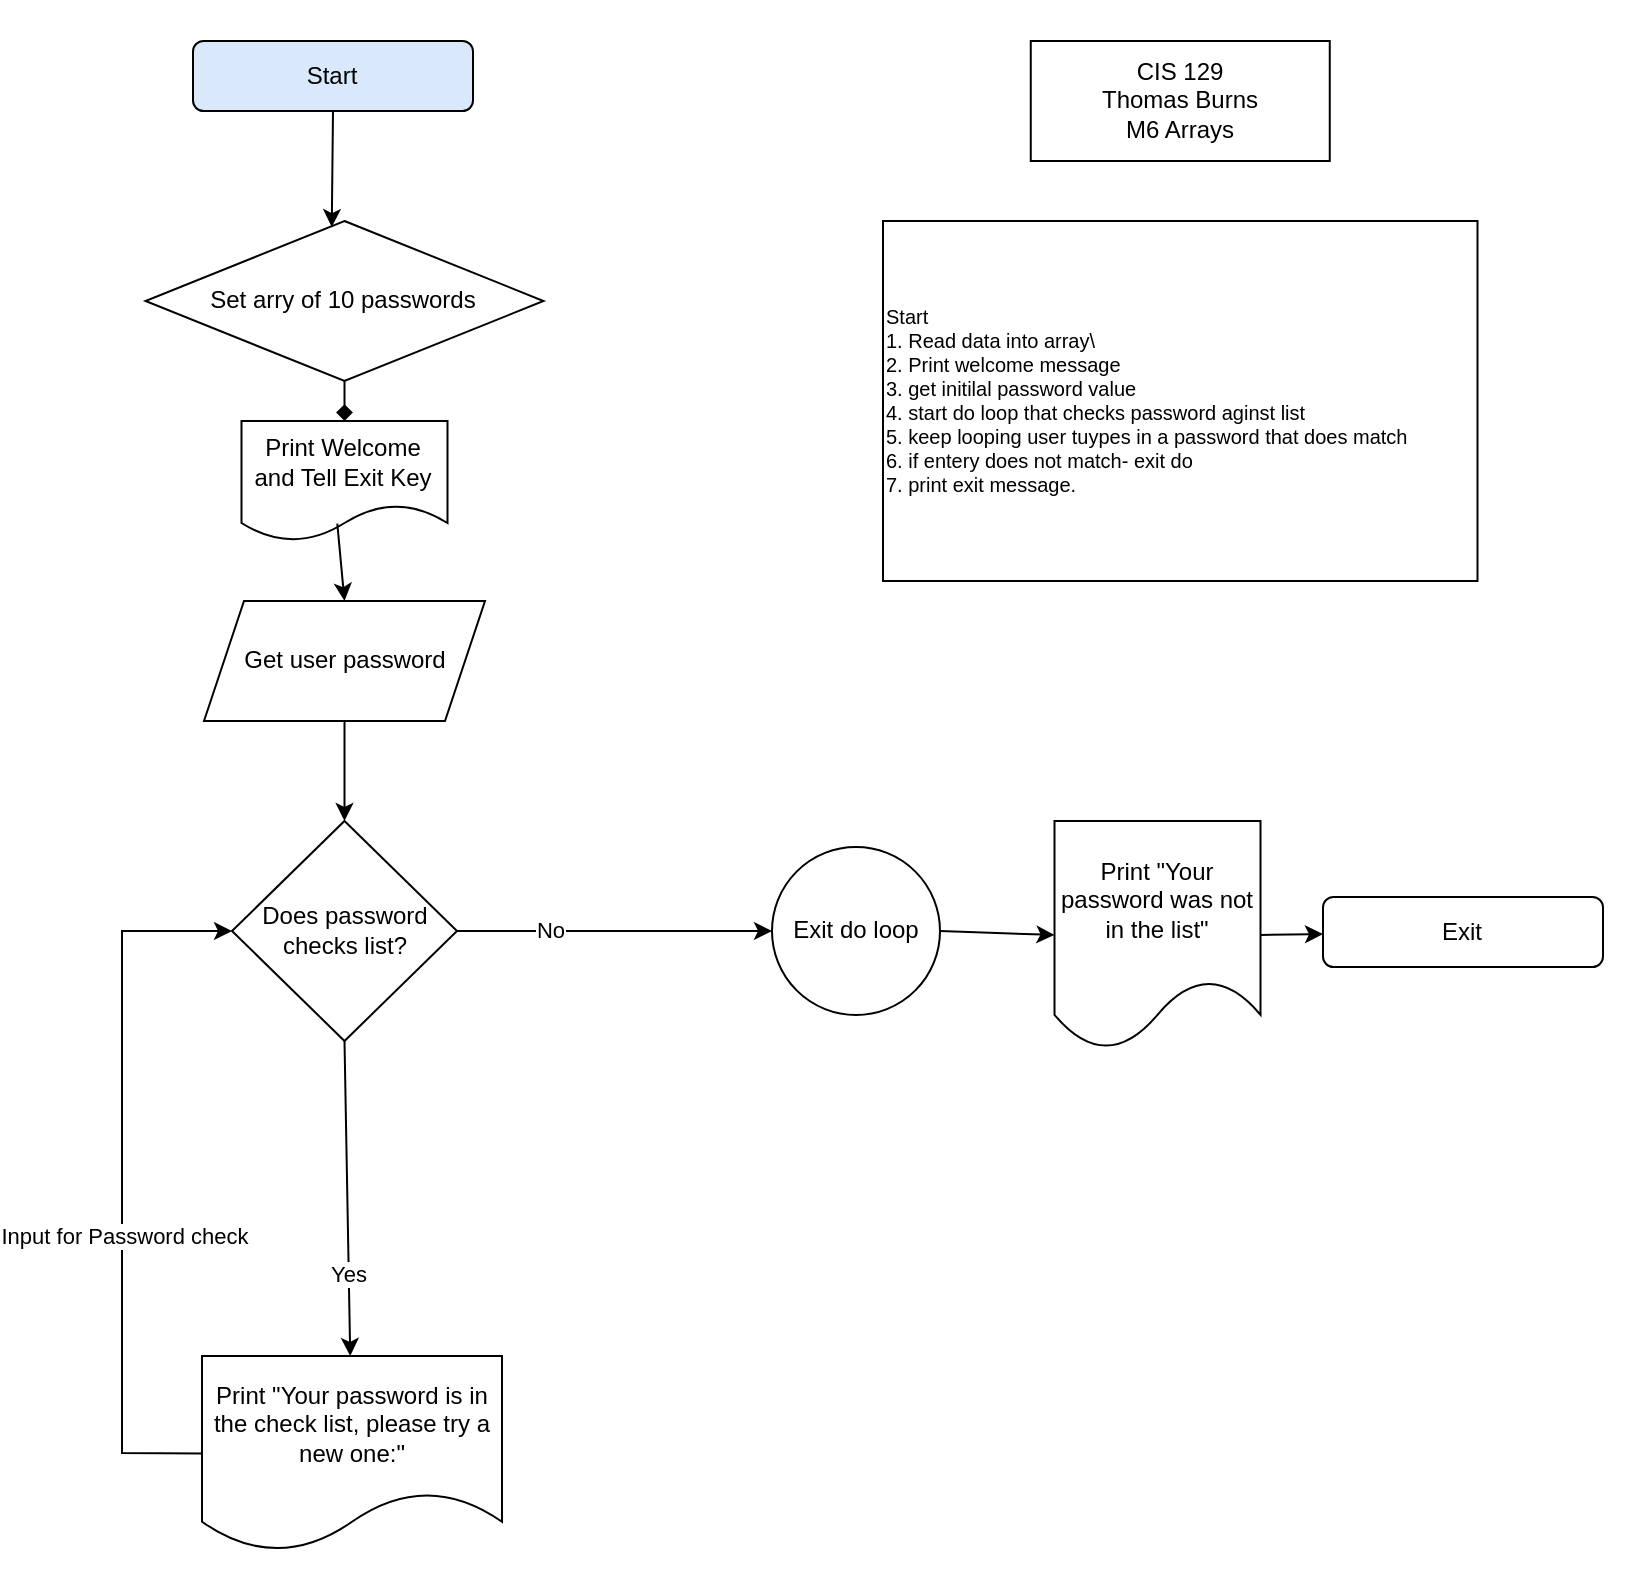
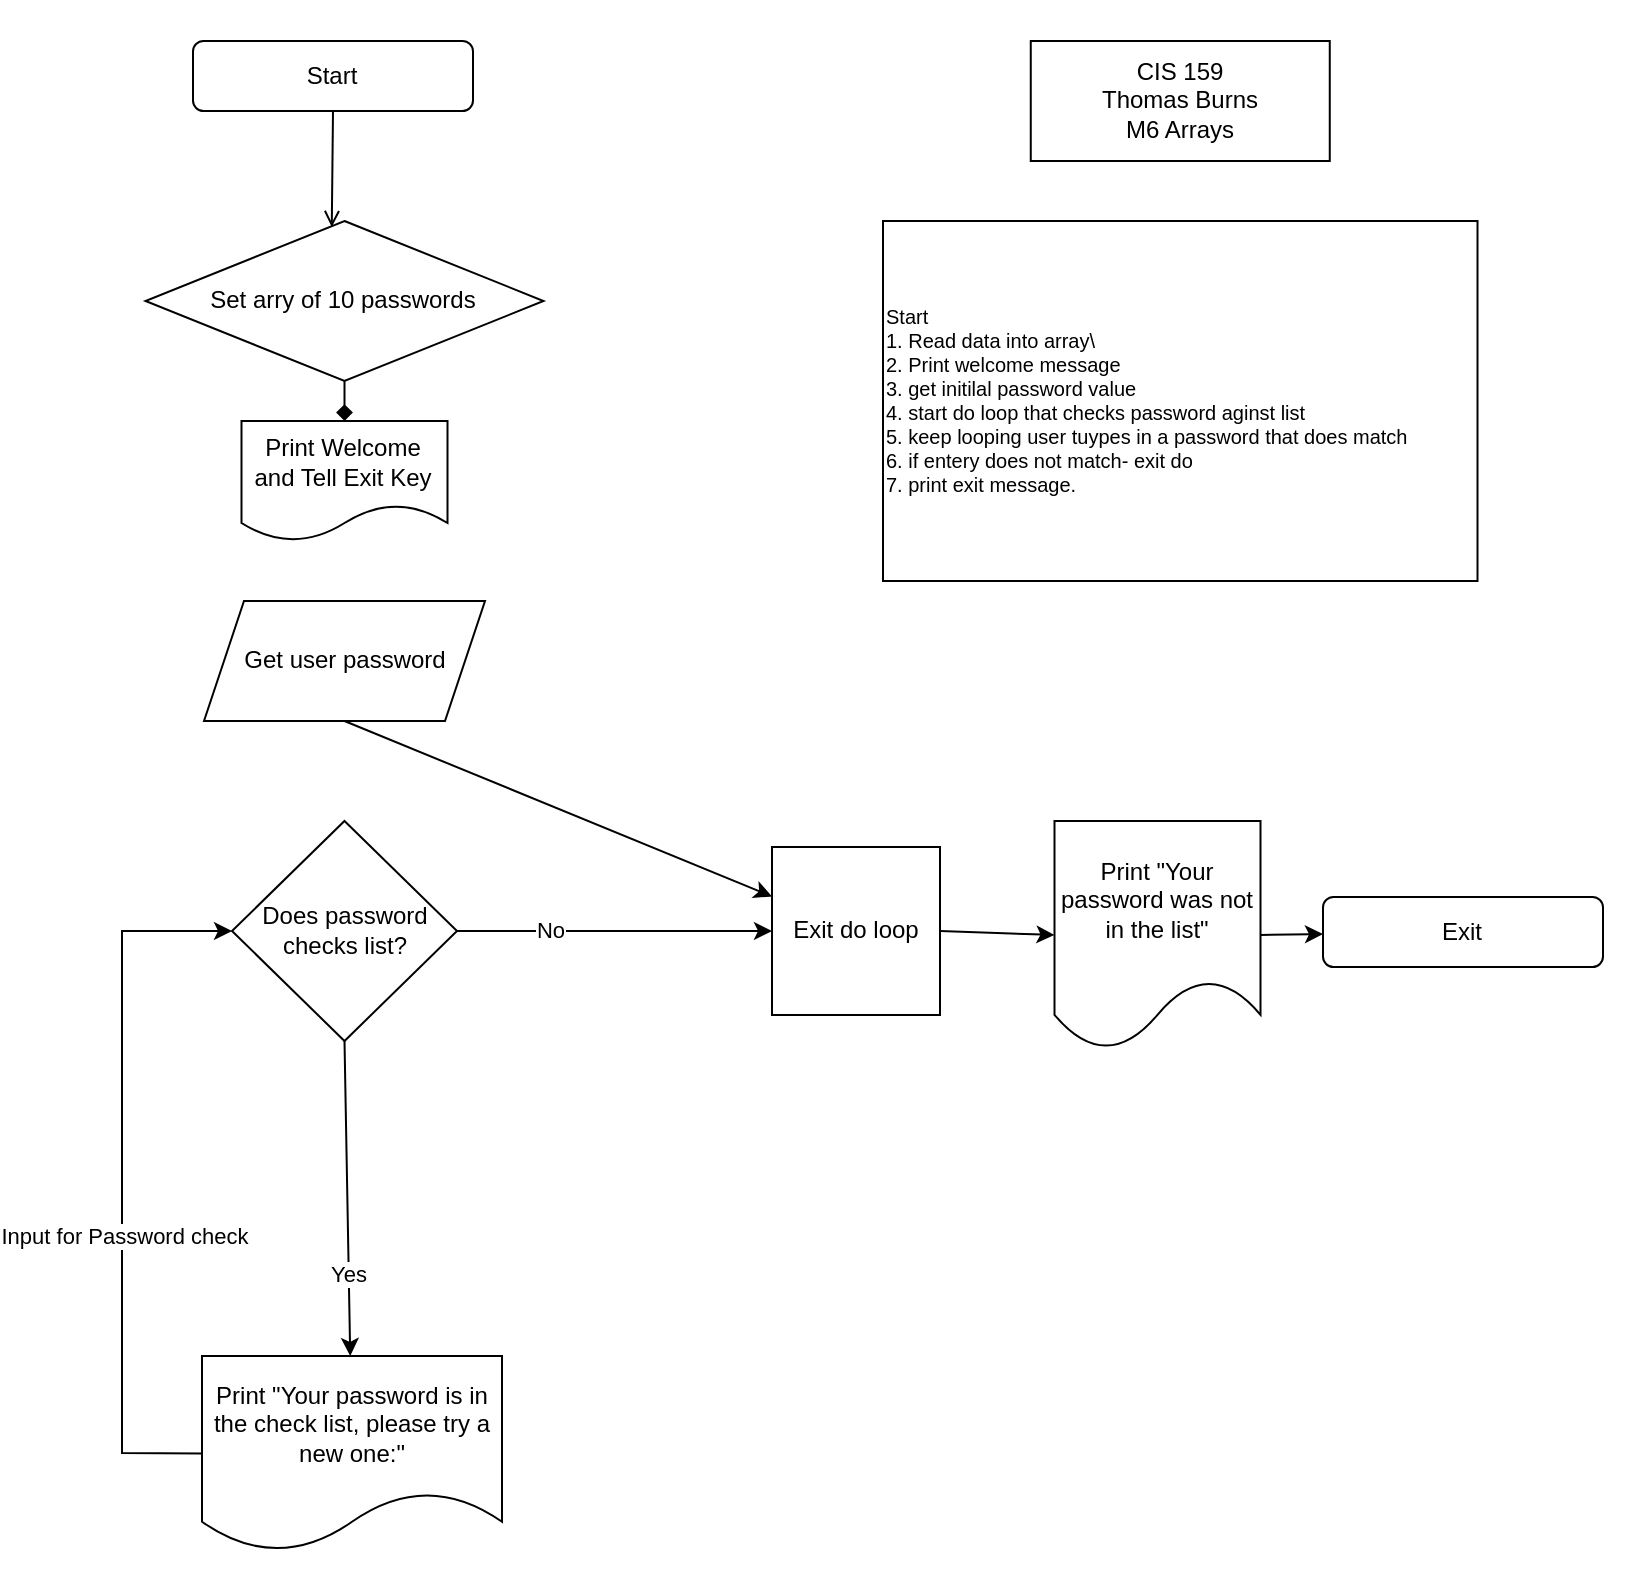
node "Start": fillcolor #dae8fc -> #ffffff
node "CIS 129Thomas Burns M6 Arrays": label "CIS 129Thomas Burns M6 Arrays" -> "CIS 159Thomas Burns M6 Arrays"
edge "Start" -> "Set arry of 10 passwords": arrowhead classic -> open
edge "Print Welcome and Tell Exit Key" -> "Get user password": removed
edge "Get user password" -> "Does password checks list?": now "Get user password" -> "Exit do loop"
node "Exit do loop": shape ellipse -> rectangle
